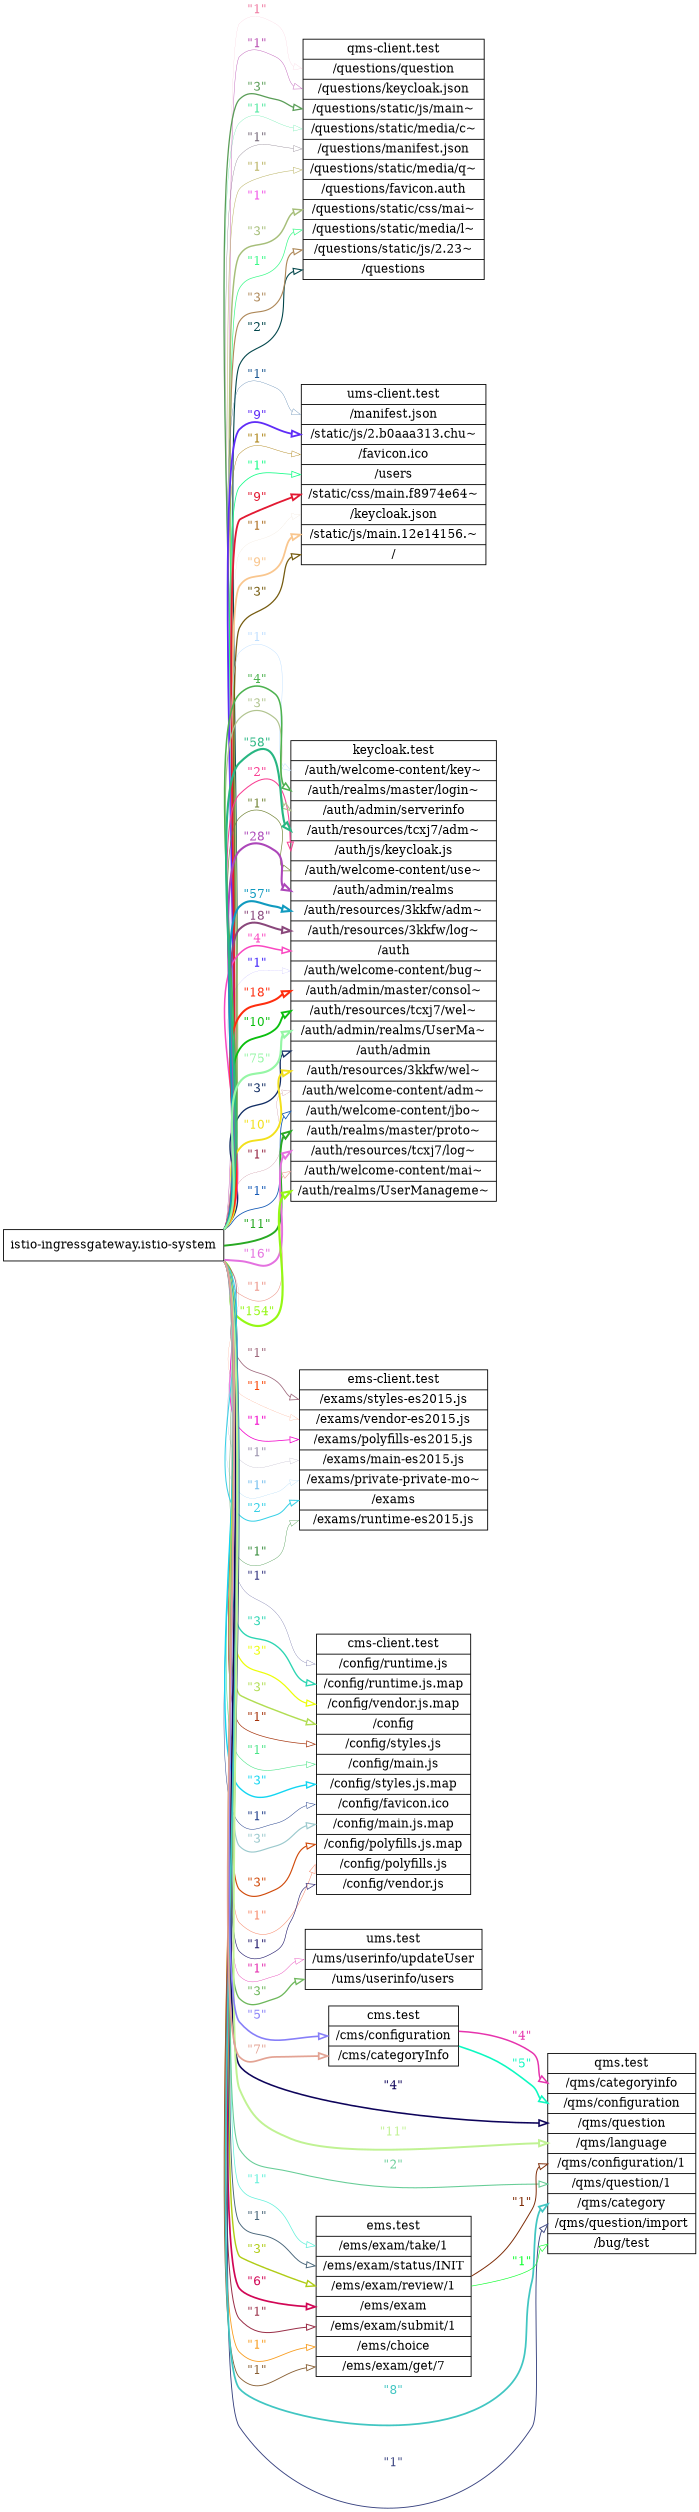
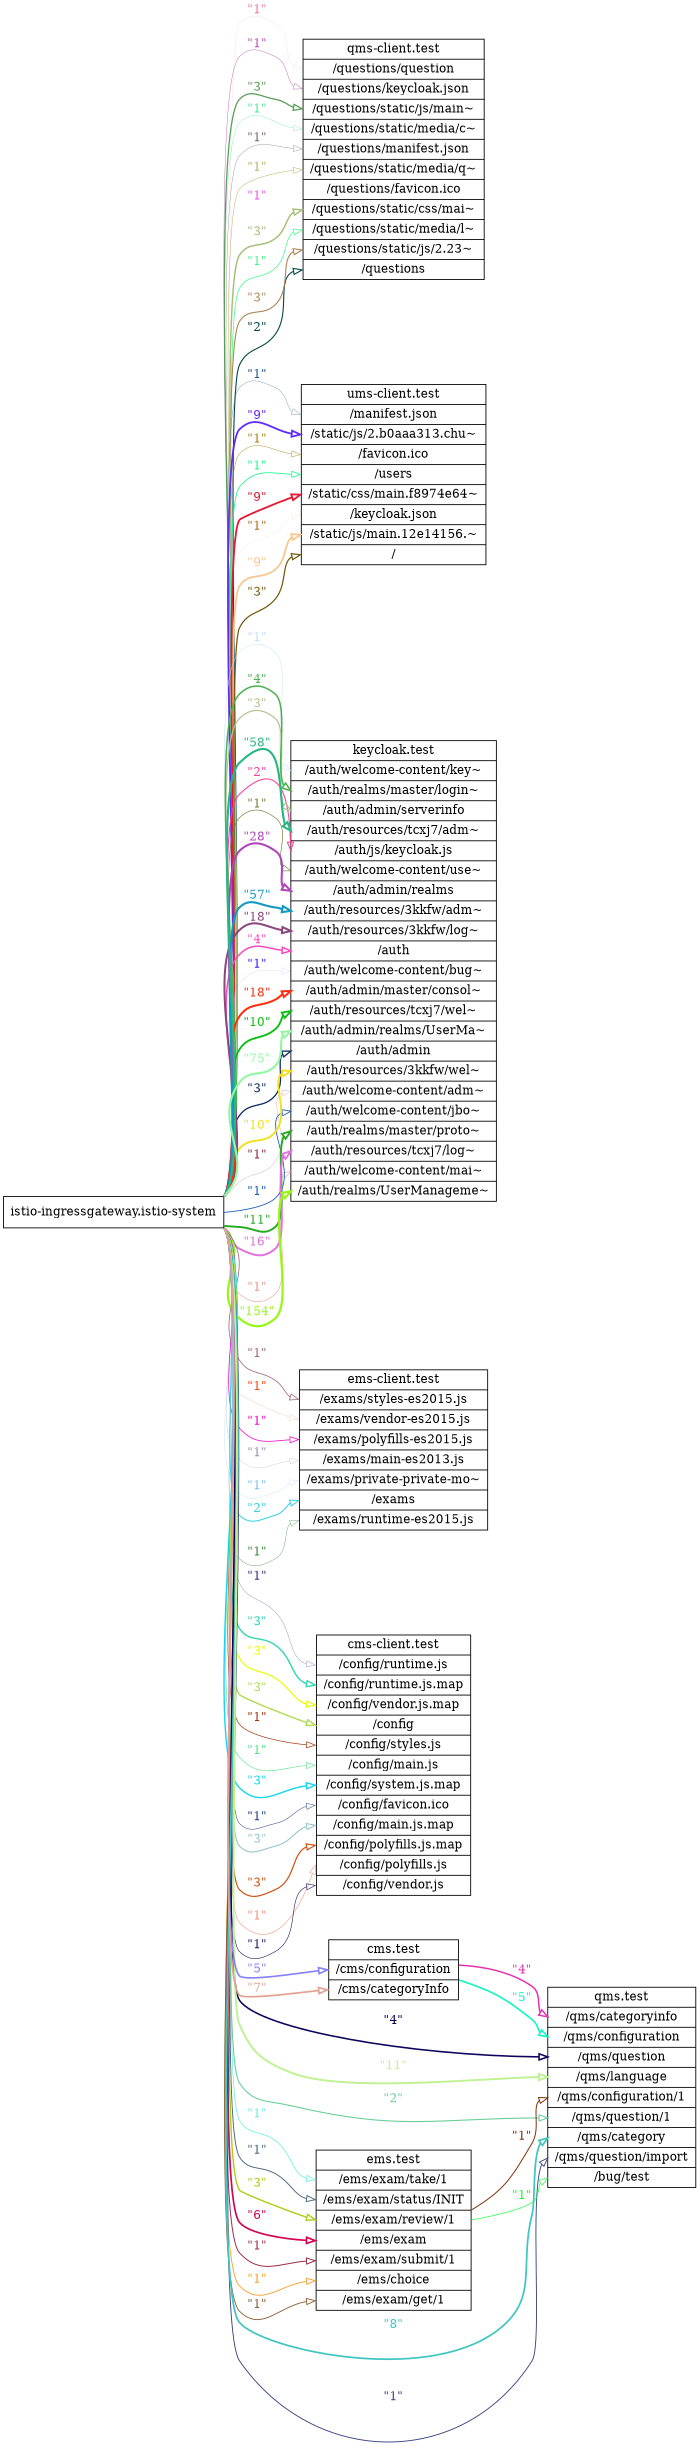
node "qms-client.test": text "/questions/favicon.auth" -> "/questions/favicon.ico"
node "ems-client.test": text "/exams/main-es2015.js" -> "/exams/main-es2013.js"
node "cms-client.test": text "/config/styles.js.map" -> "/config/system.js.map"
node "ums.test": removed
node "ems.test": text "/ems/exam/get/7" -> "/ems/exam/get/1"
